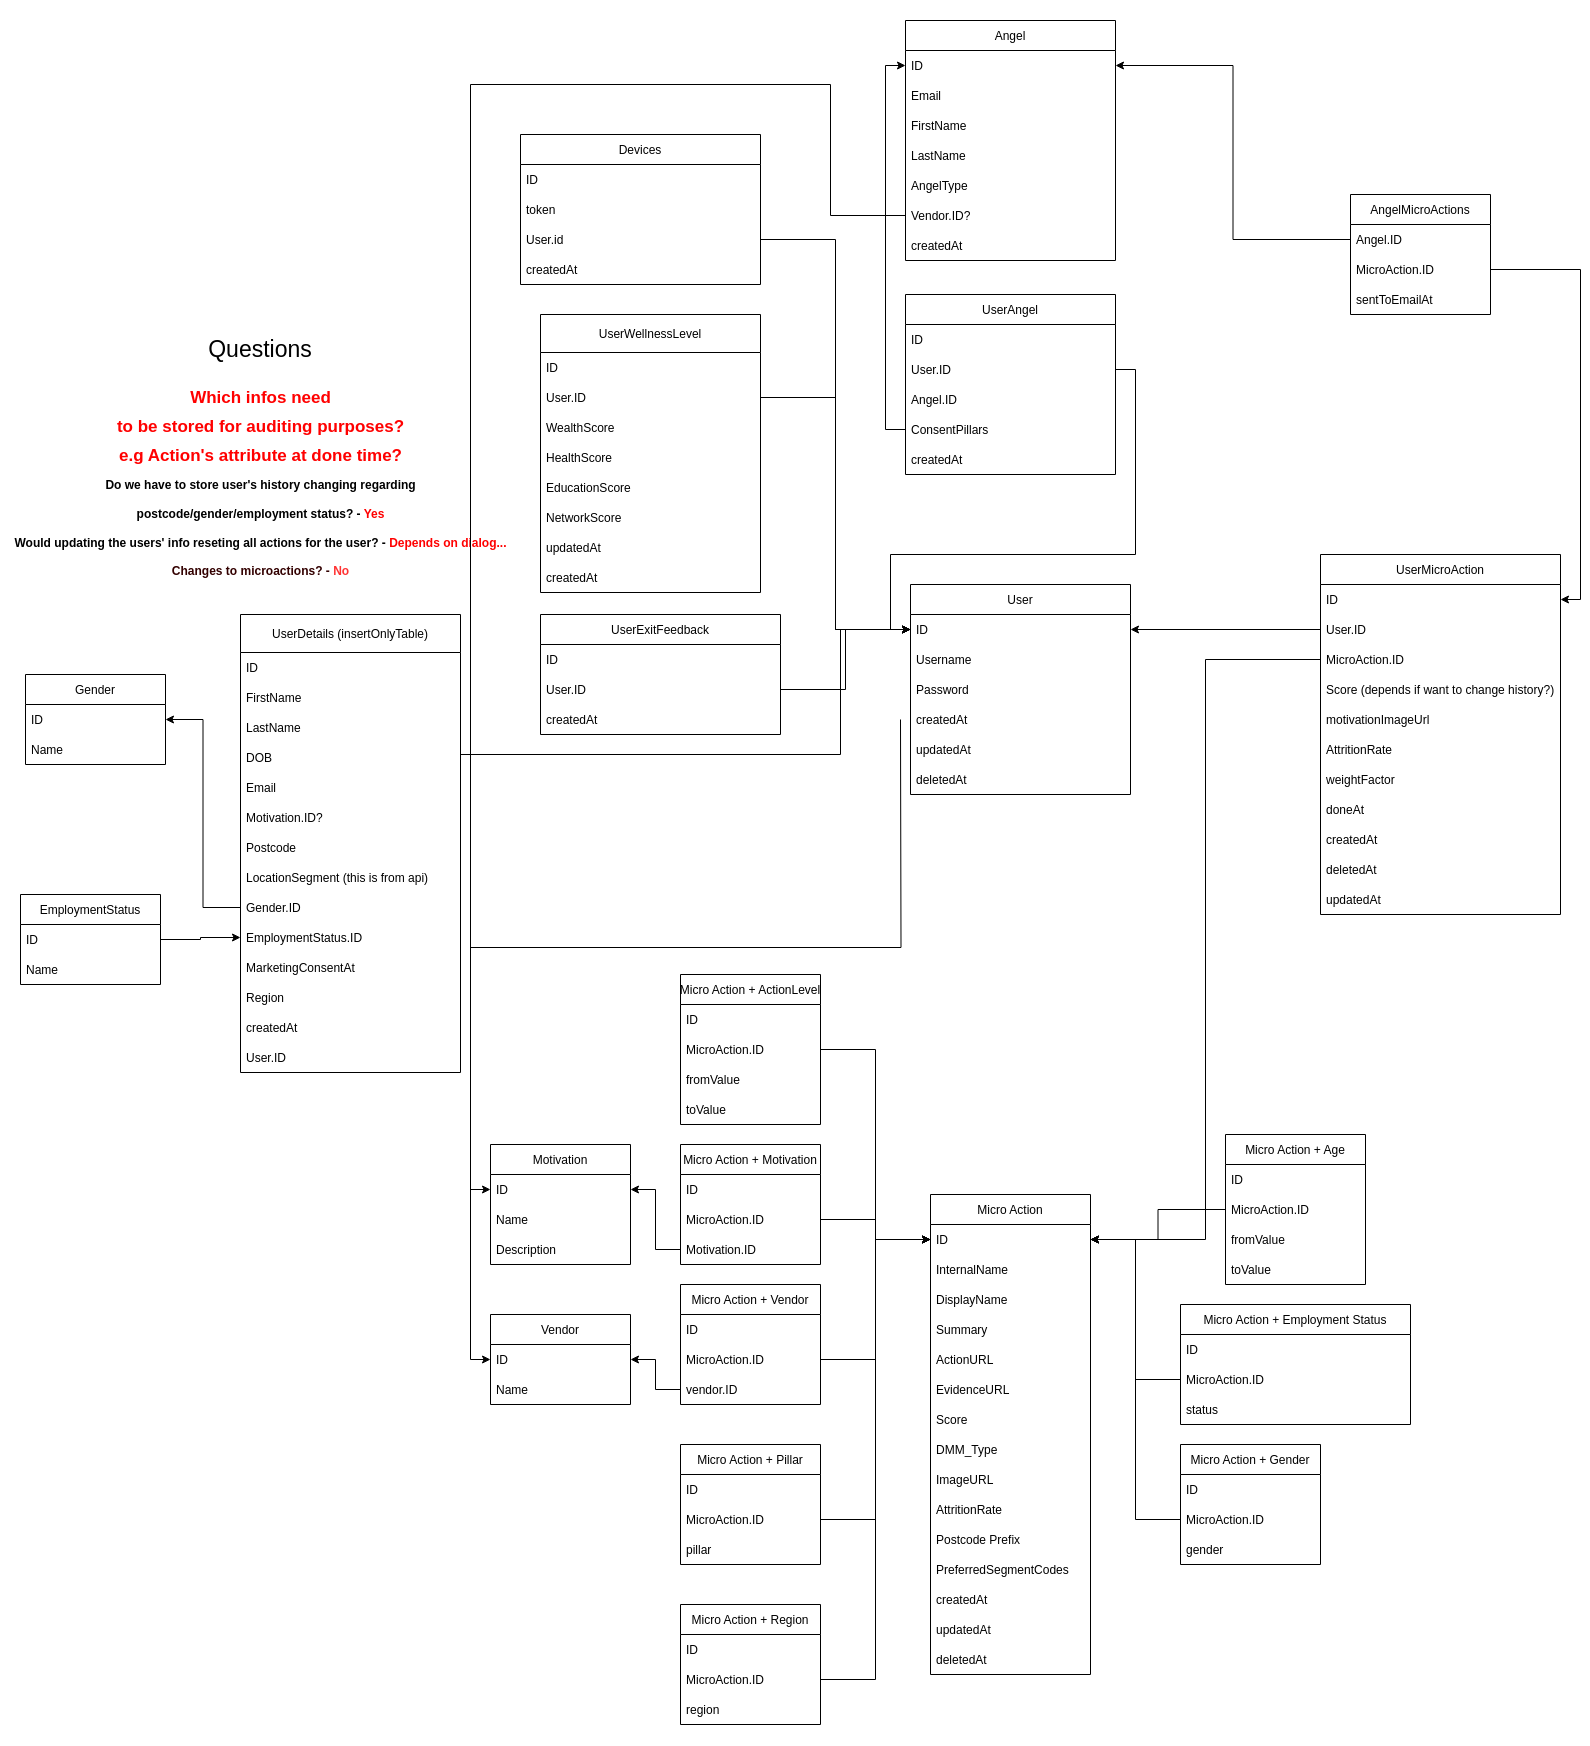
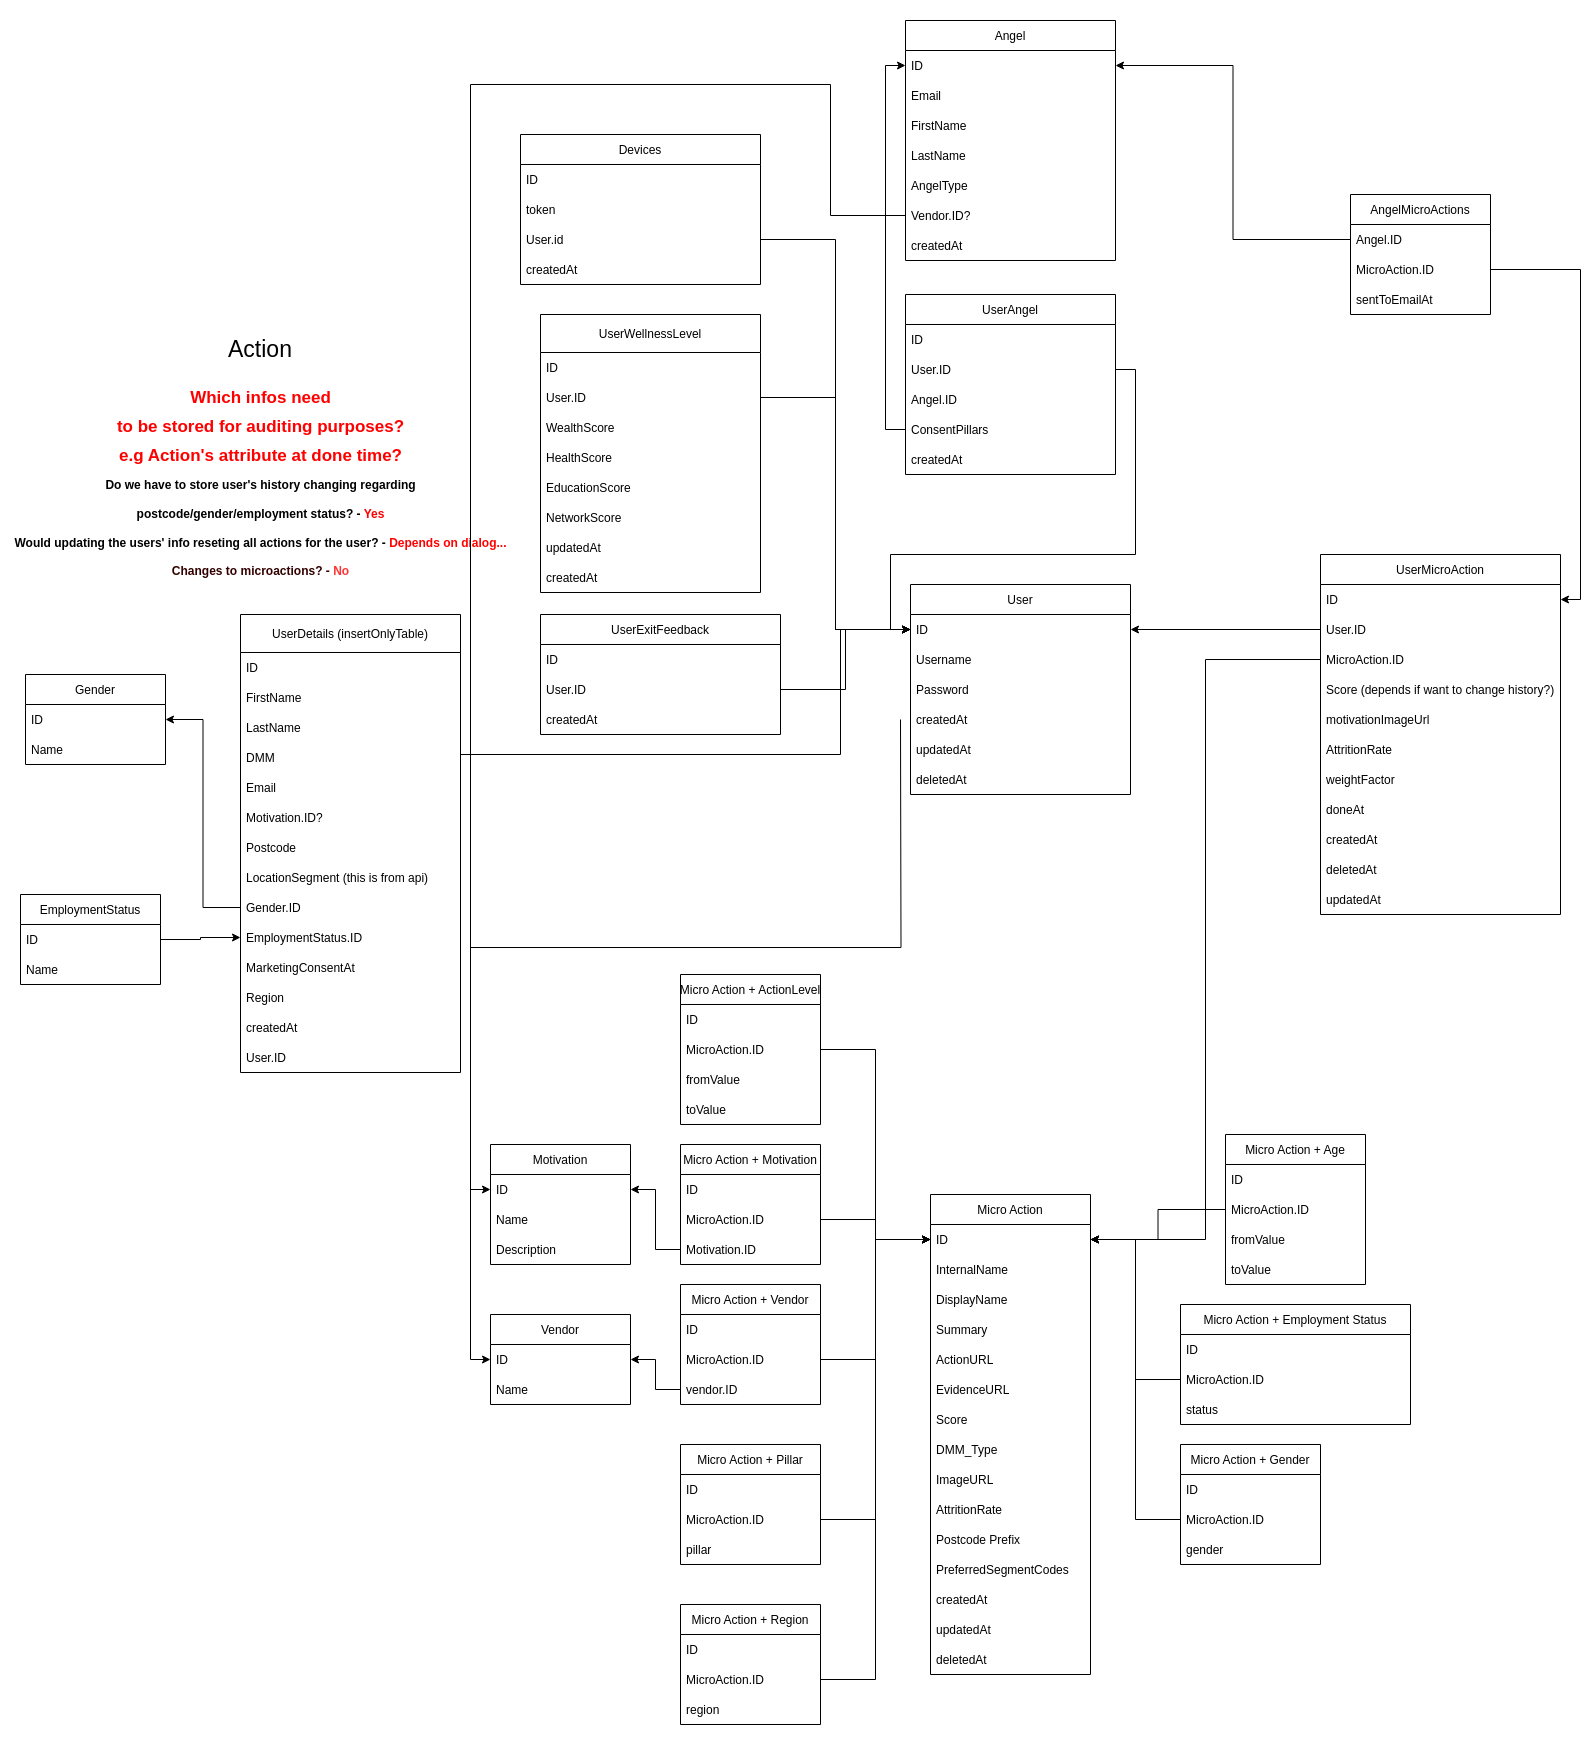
node "Questions": label "Questions" -> "Action"
node "DOB": label "DOB" -> "DMM"
